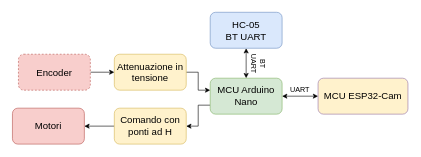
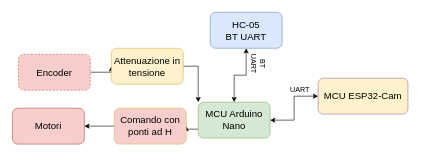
node "Attenuazione in tensione": moved (150, 72) -> (147, 66)
node "MCU Arduino Nano": moved (246, 96) -> (234, 120)
node "Comando con ponti ad H": fillcolor #fff2cc -> #f8cecc
